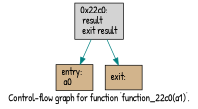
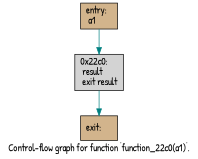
edge "0x22c0:" -> "entry:": reversed
node "entry:": text "a0" -> "a1"
